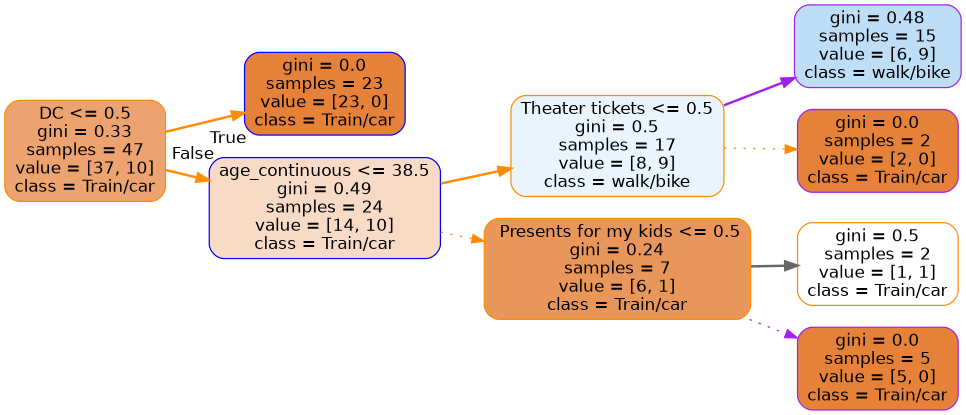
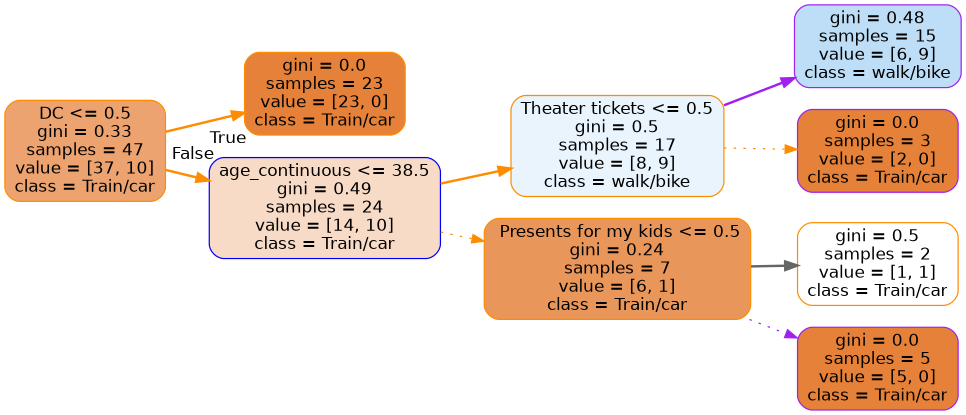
node "gini = 0.0 samples = 23 value = [23, 0] class = Train/car": color blue -> darkorange
node "gini = 0.0 samples = 2 value = [2, 0] class = Train/car": label "gini = 0.0 samples = 2 value = [2, 0] class = Train/car" -> "gini = 0.0 samples = 3 value = [2, 0] class = Train/car"
